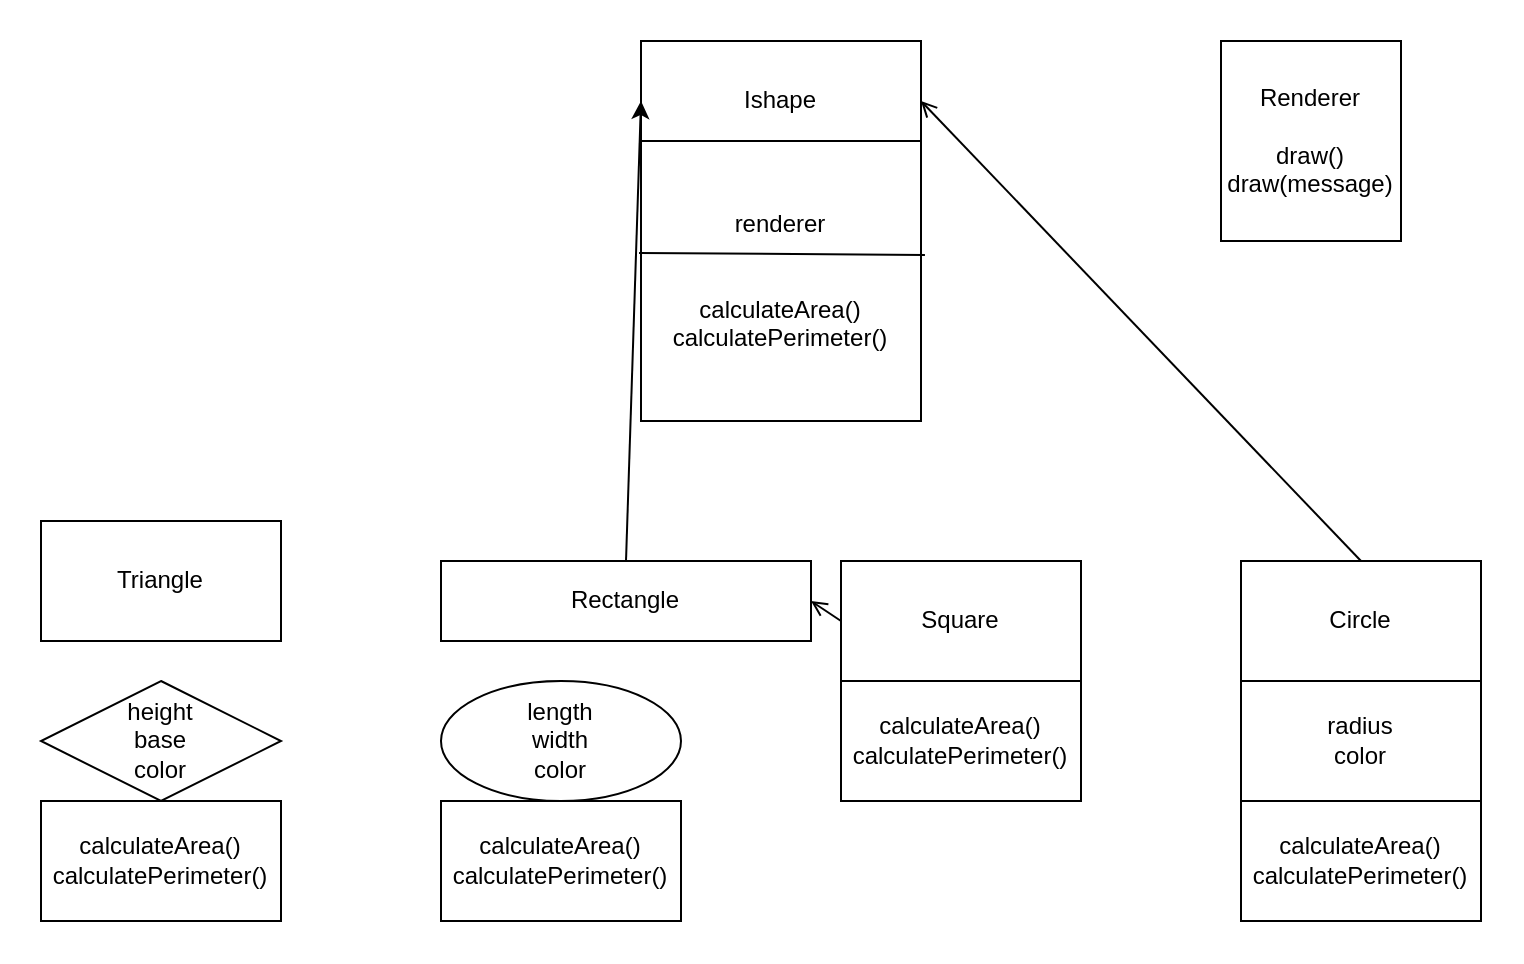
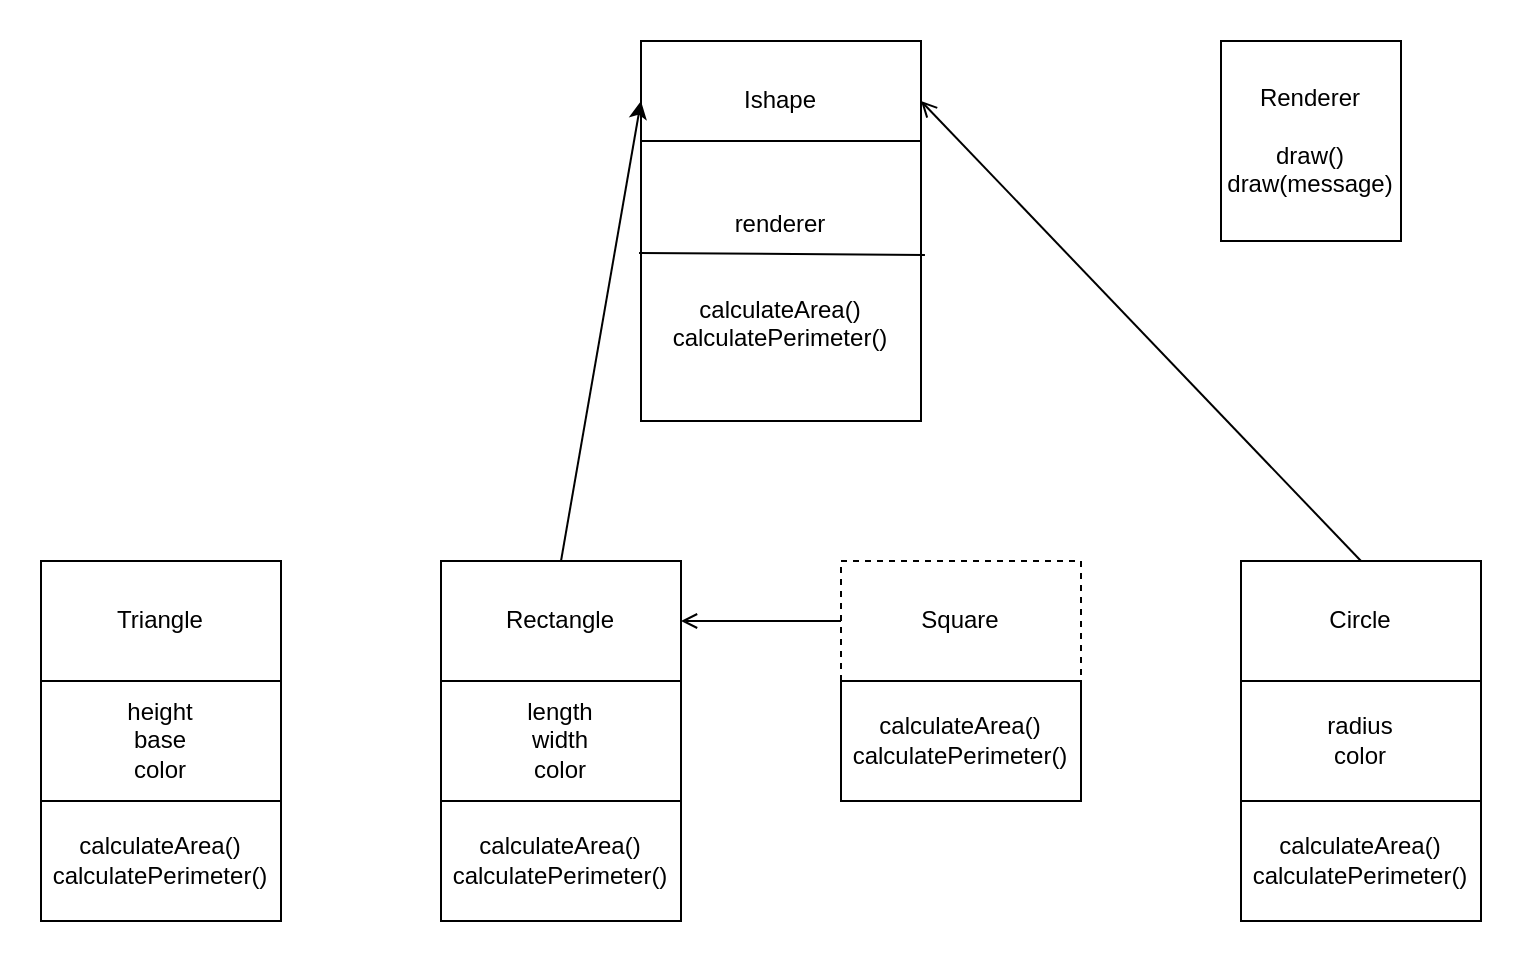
node "Triangle": moved (161, 581) -> (161, 621)
node "Rectangle": size 370x80 -> 240x120
node "Square": style solid -> dashed
node "height base color": shape diamond -> rectangle
node "length width color": shape ellipse -> rectangle
